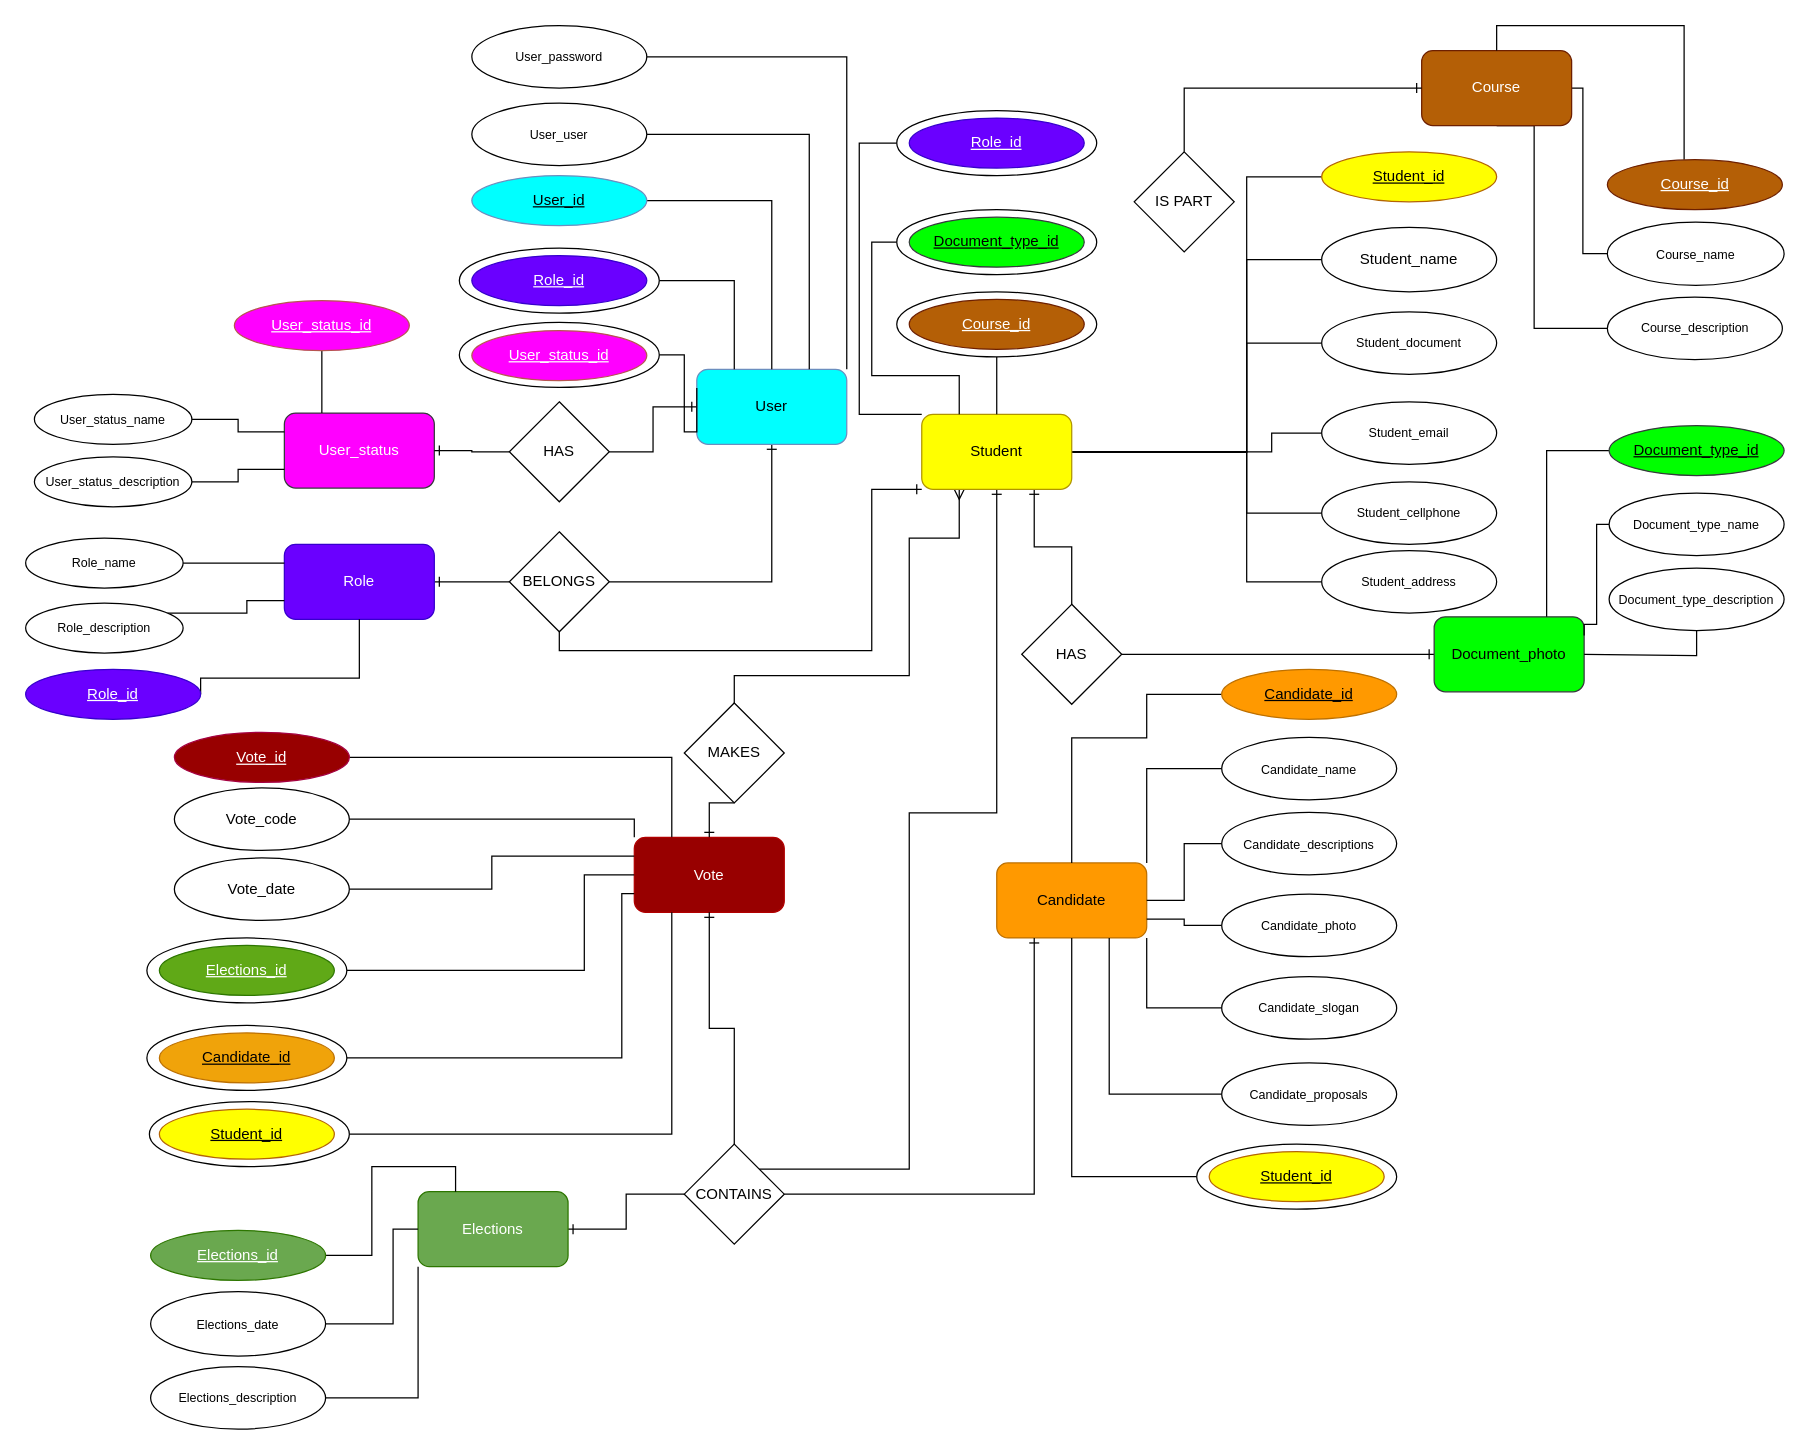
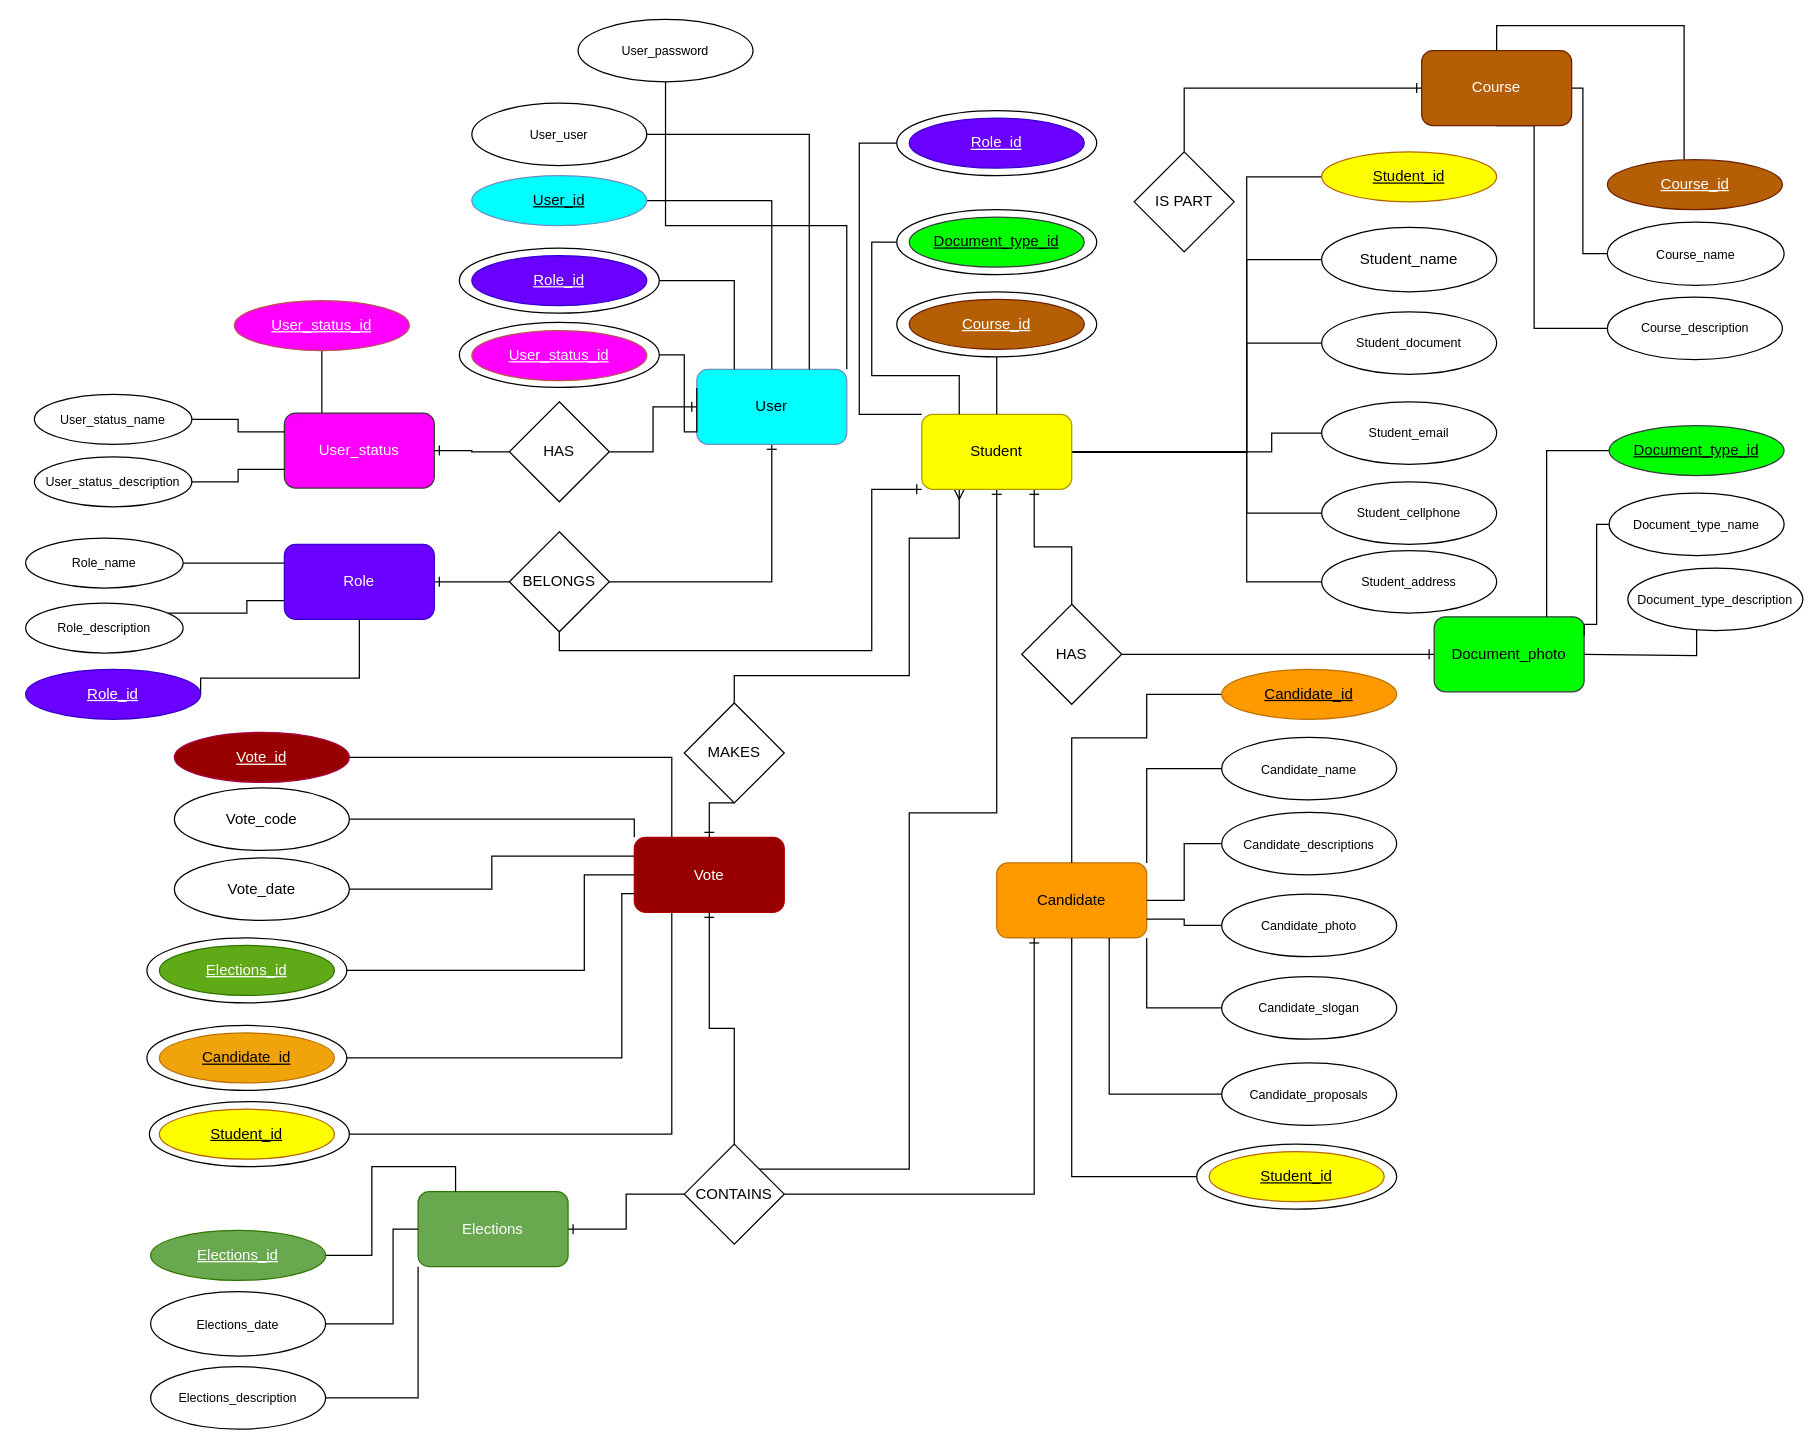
node "User_password": moved (559, 57) -> (666, 51)
node "Document_type_description": moved (1697, 599) -> (1716, 599)
